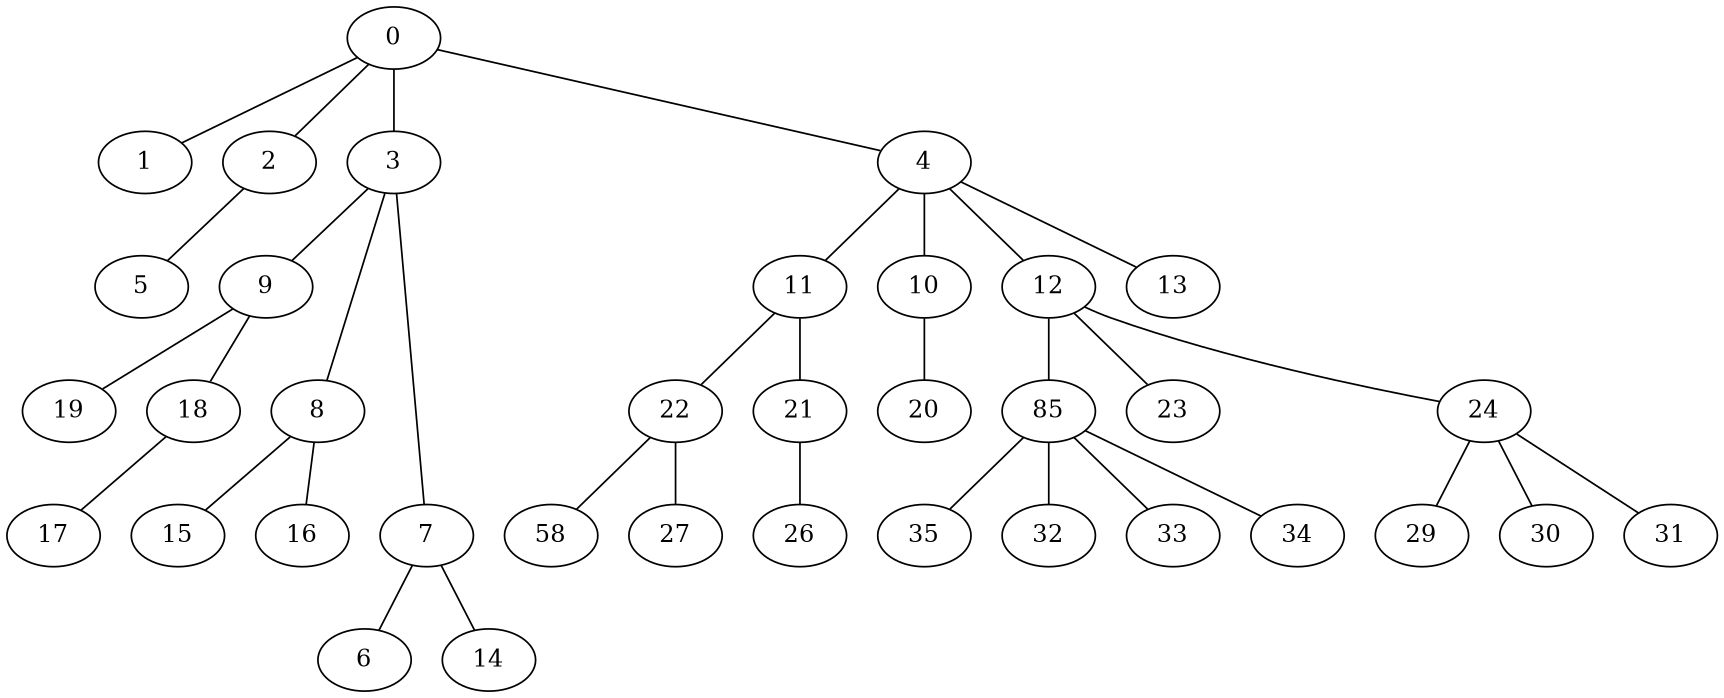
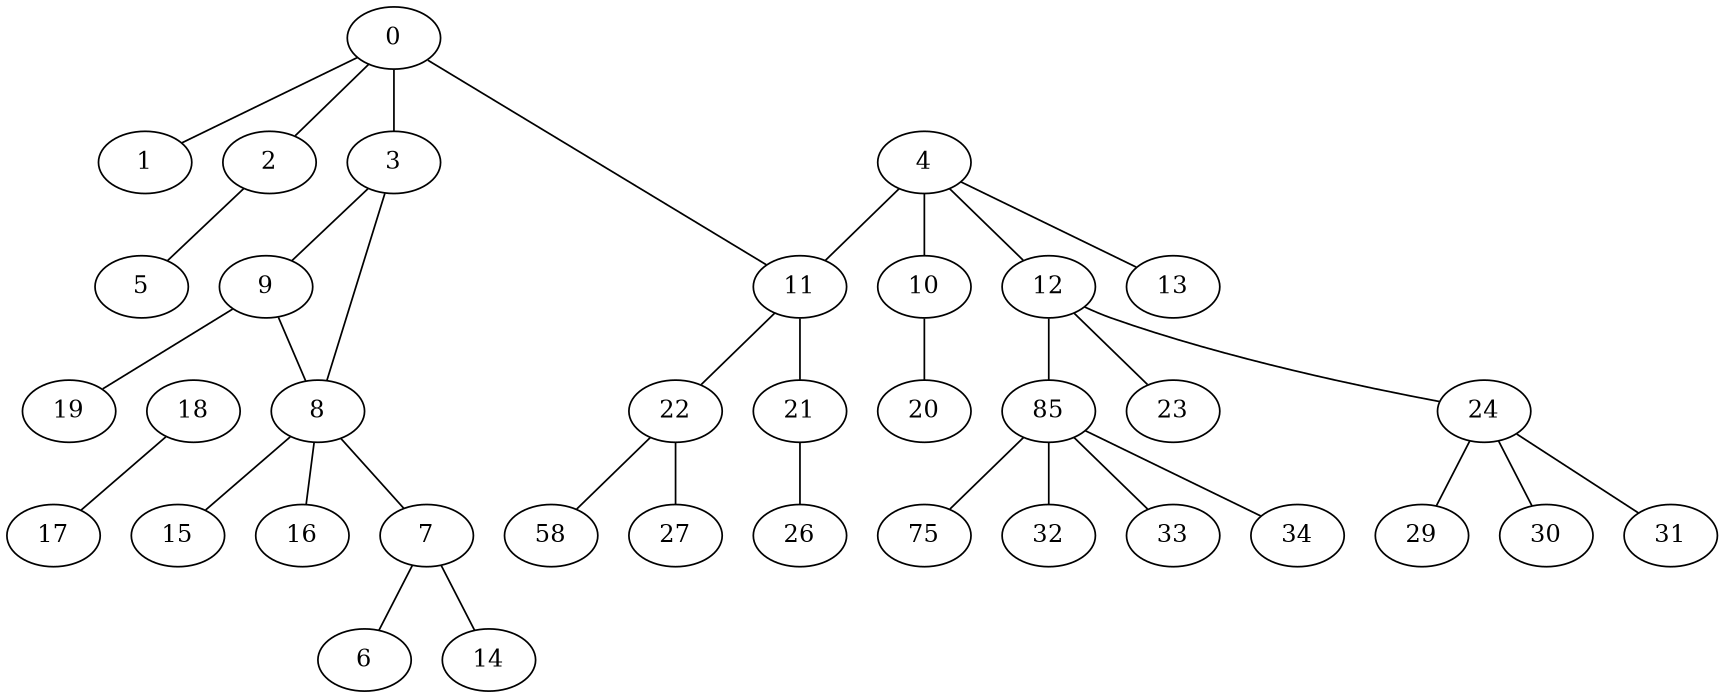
edge "0" -- "4": now "0" -- "11"
edge "9" -- "18": now "9" -- "8"
edge "3" -- "7": now "8" -- "7"
node "35": label "35" -> "75"
